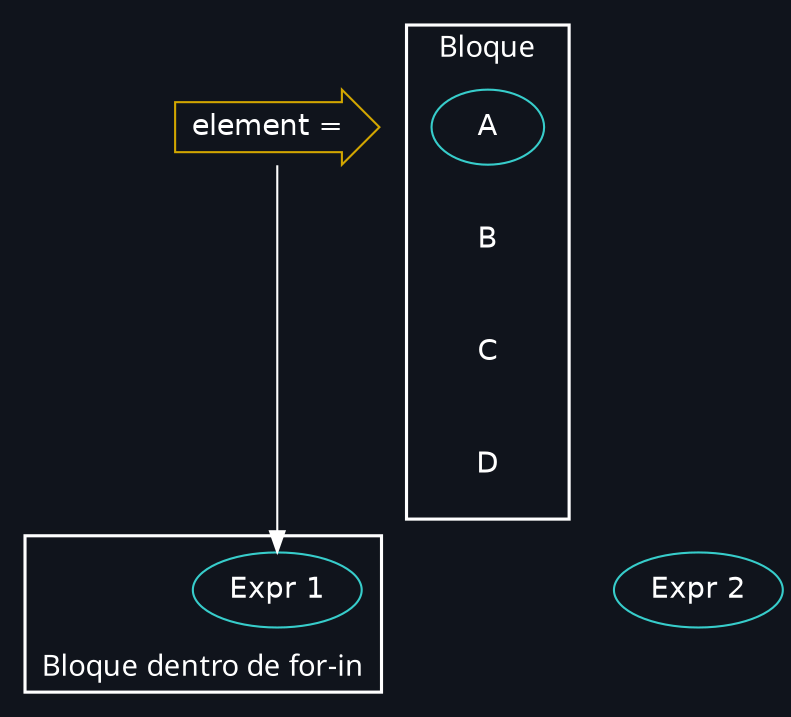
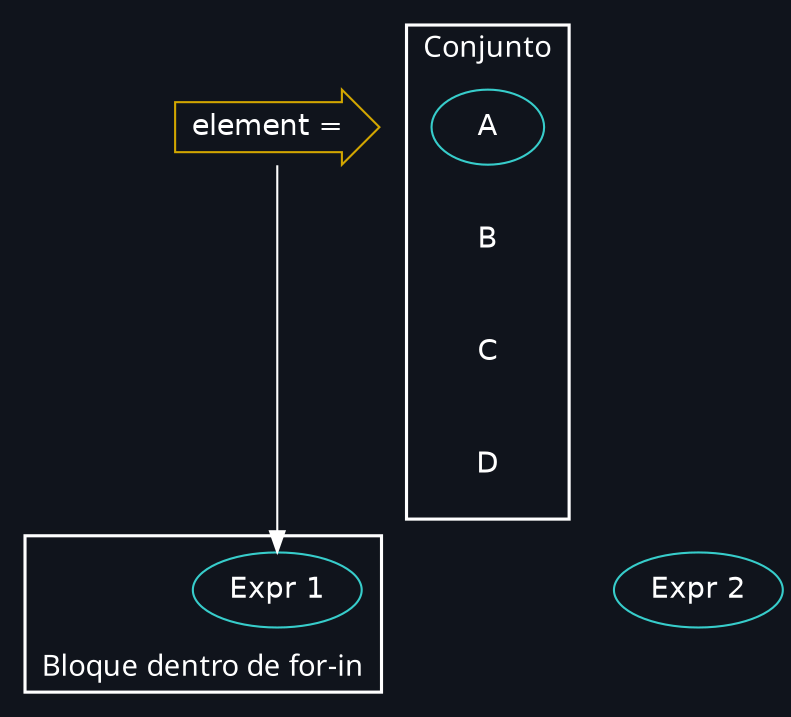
cluster "Bloque": label "Bloque" -> "Conjunto"
